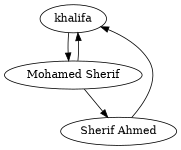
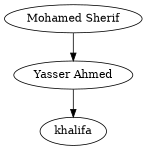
edge "khalifa" -> "Mohamed Sherif": removed
edge "Mohamed Sherif" -> "khalifa": removed
node "Sherif Ahmed": label "Sherif Ahmed" -> "Yasser Ahmed"
